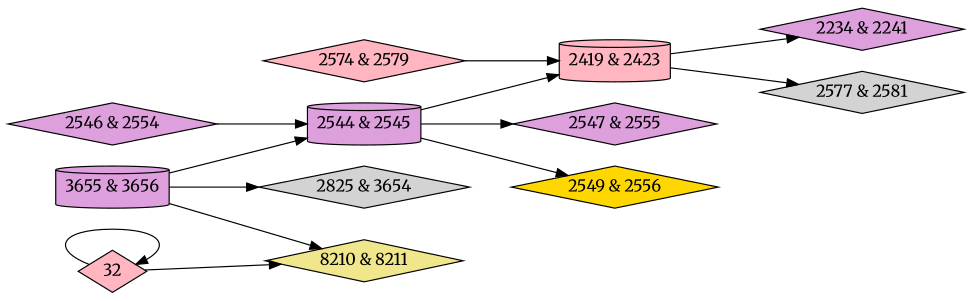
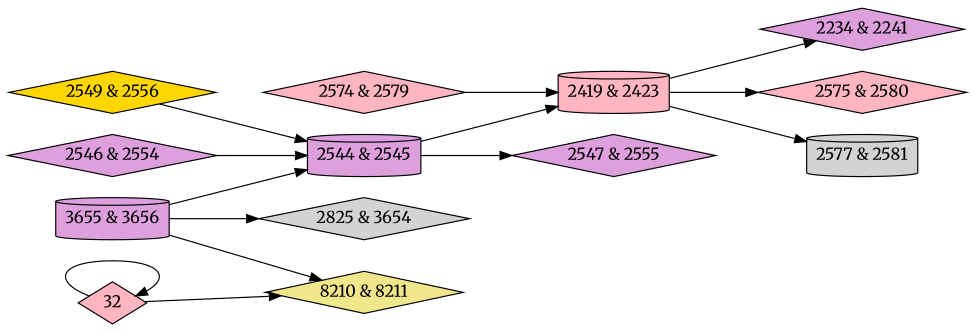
node "2577 & 2581": shape diamond -> cylinder
node "2575 & 2580": added
edge "2544 & 2545" -> "2549 & 2556": reversed
